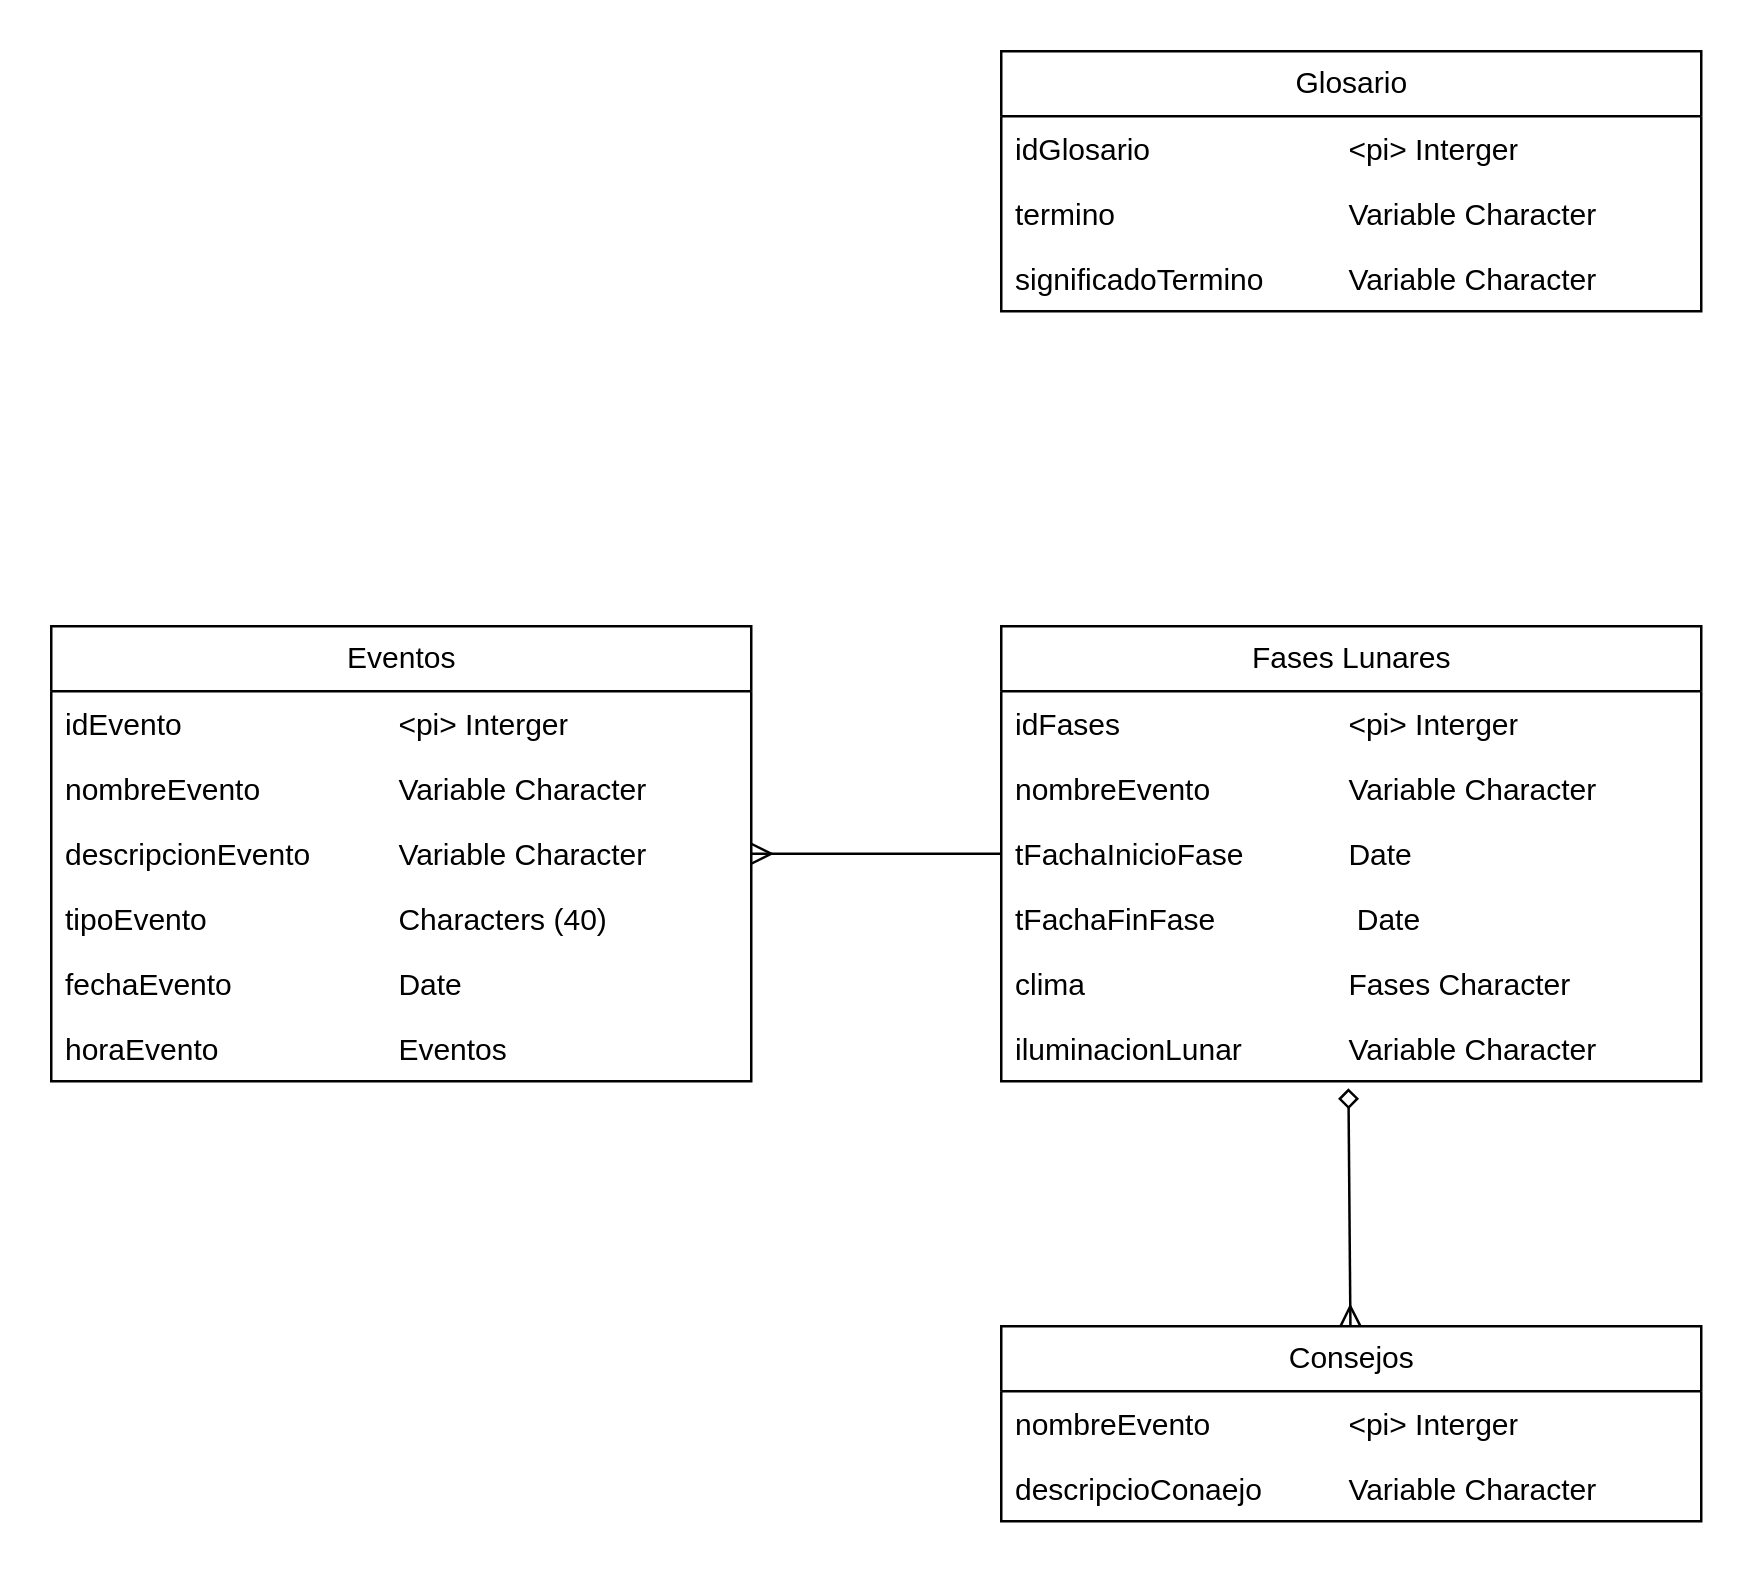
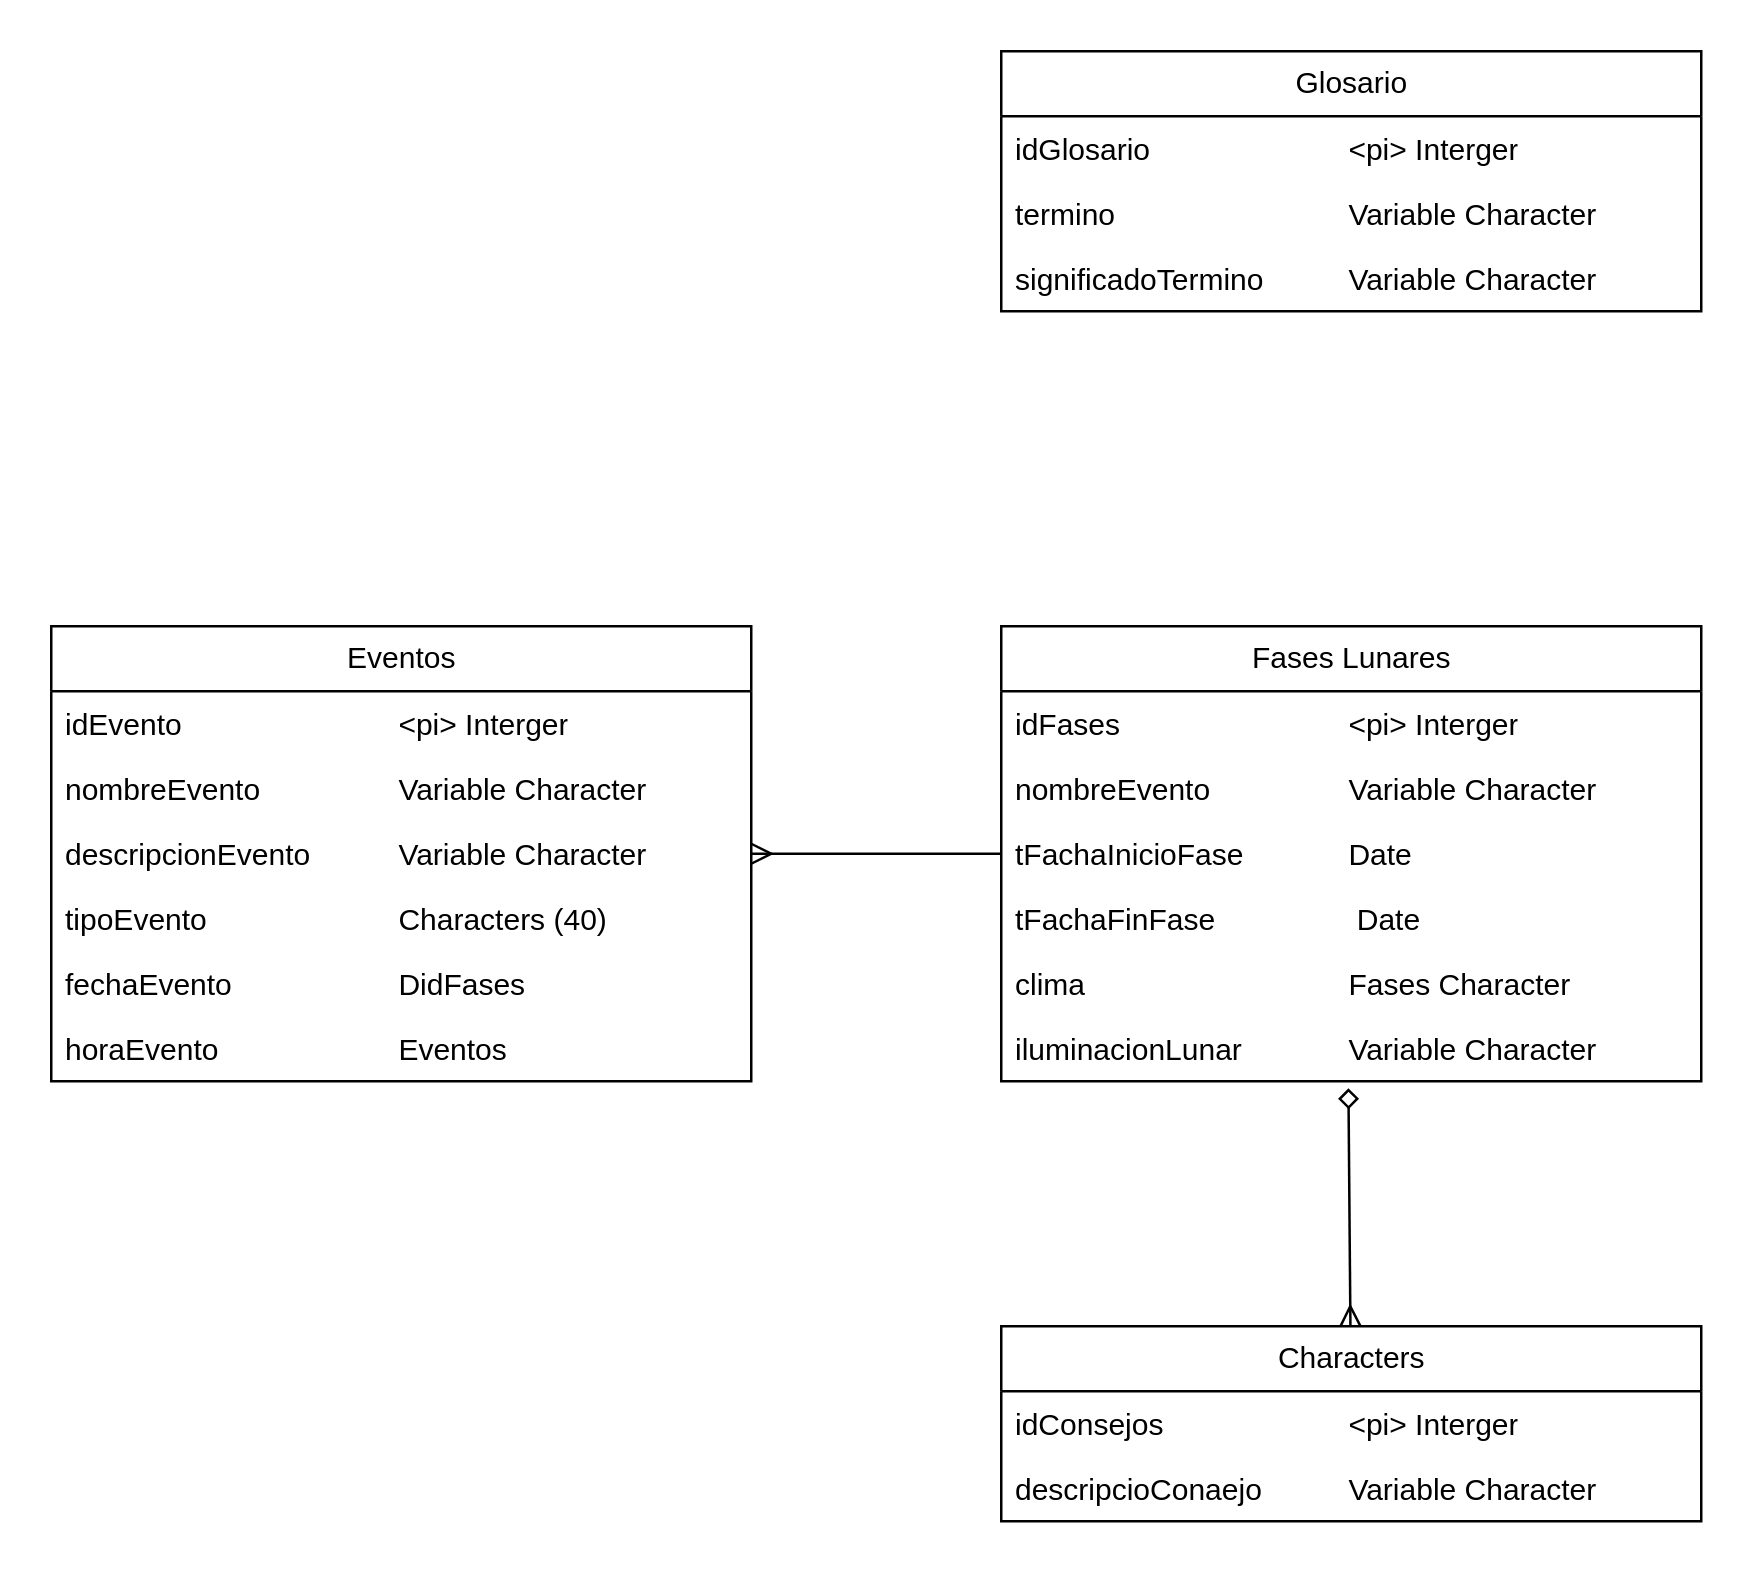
node "fechaEvento Date": label "fechaEvento Date" -> "fechaEvento DidFases"
node "Consejos": label "Consejos" -> "Characters"
node "nombreEvento <pi> Interger": label "nombreEvento <pi> Interger" -> "idConsejos <pi> Interger"
